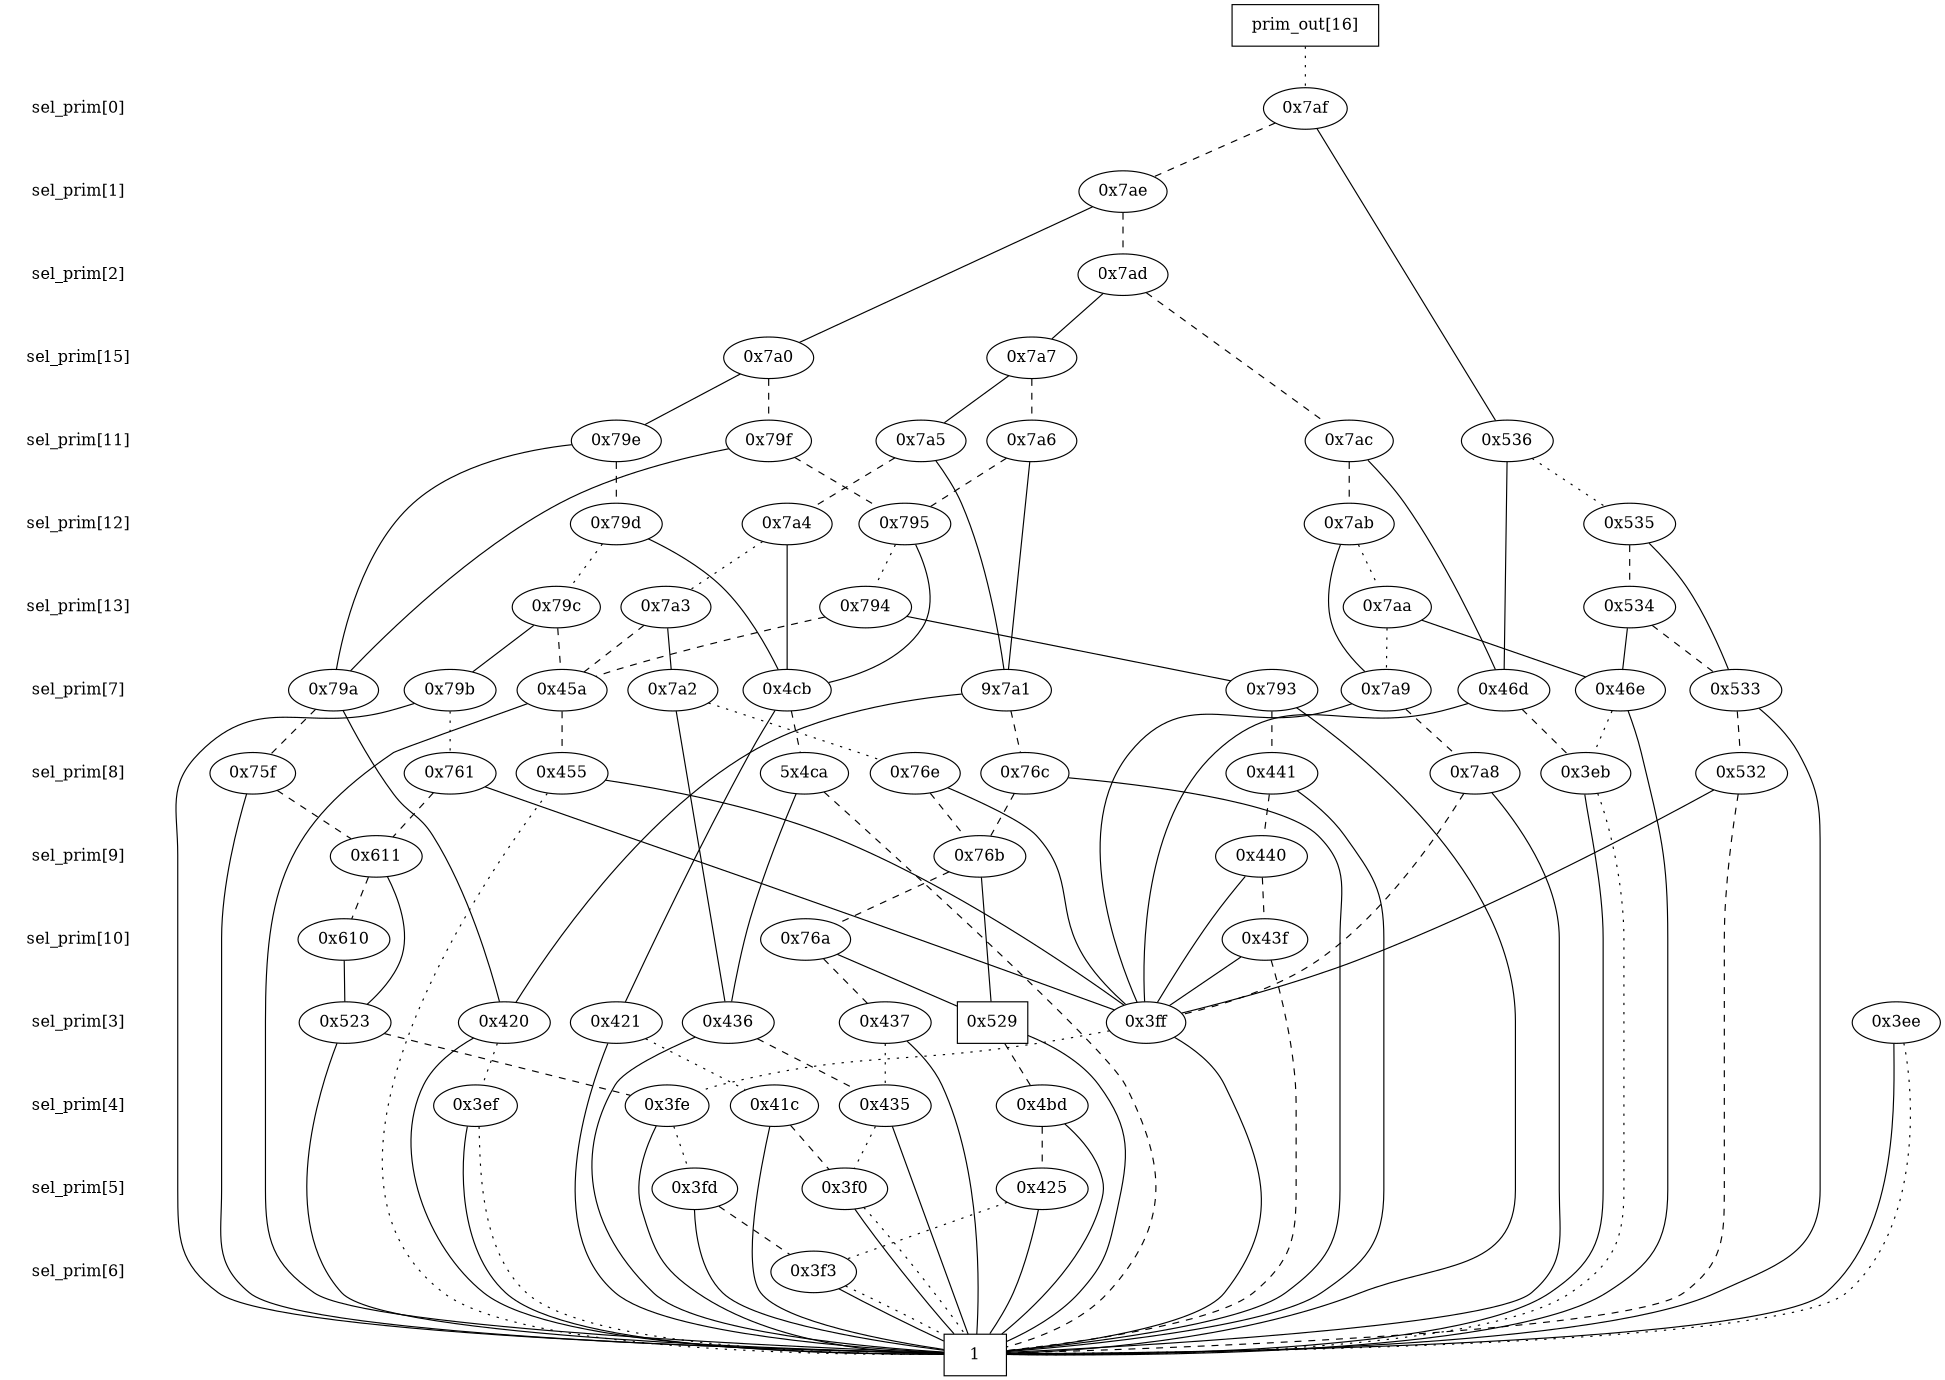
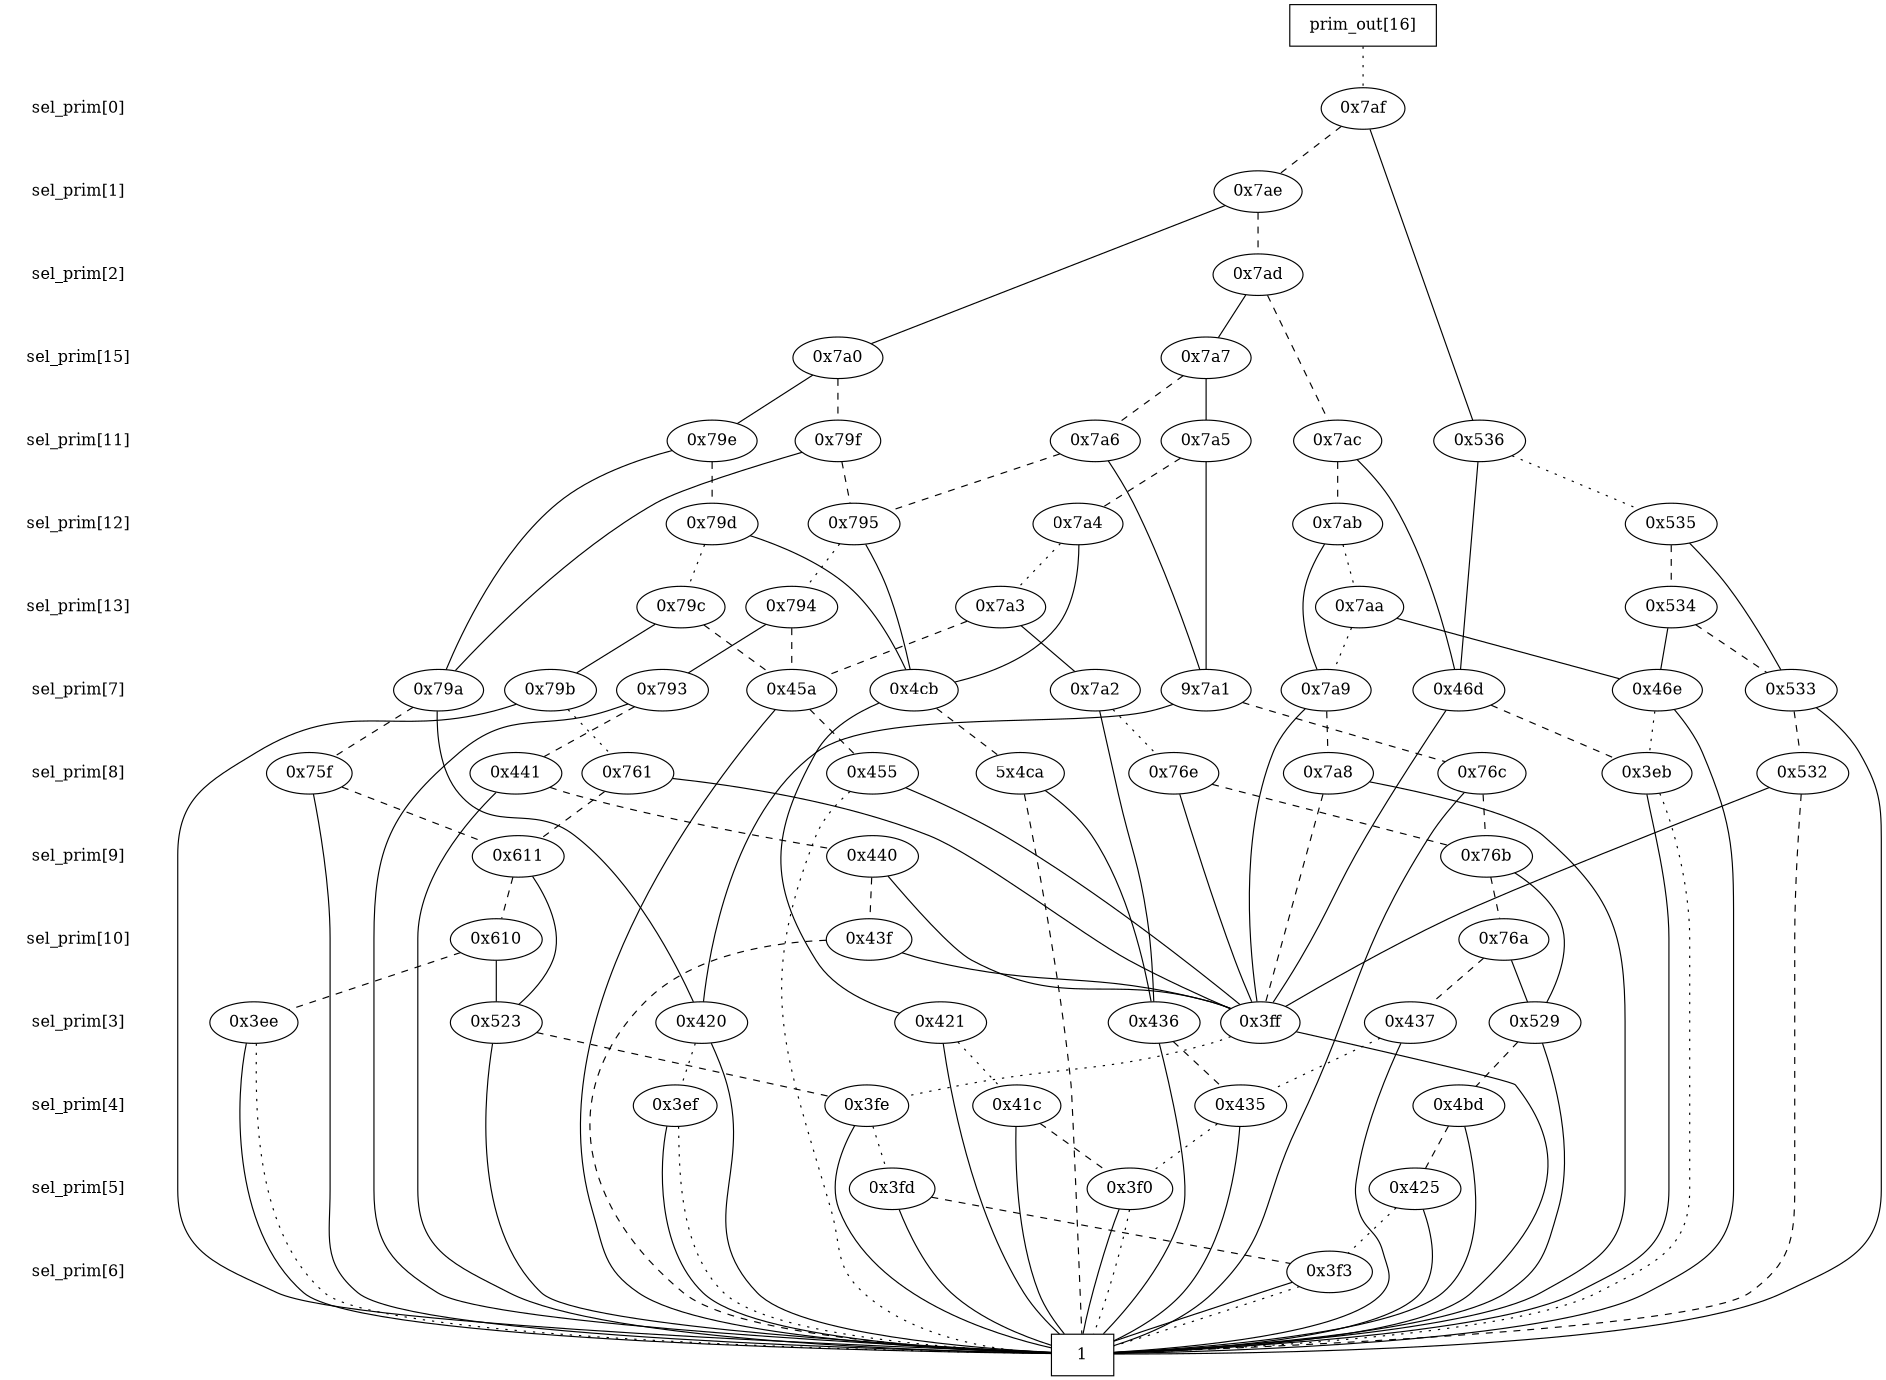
edge "0x610" -- "0x3ee": added
node "0x529": shape box -> ellipse
